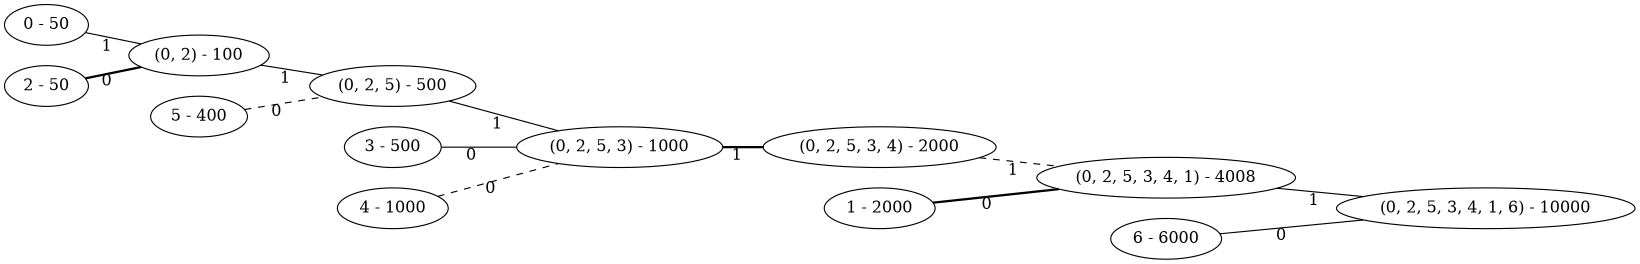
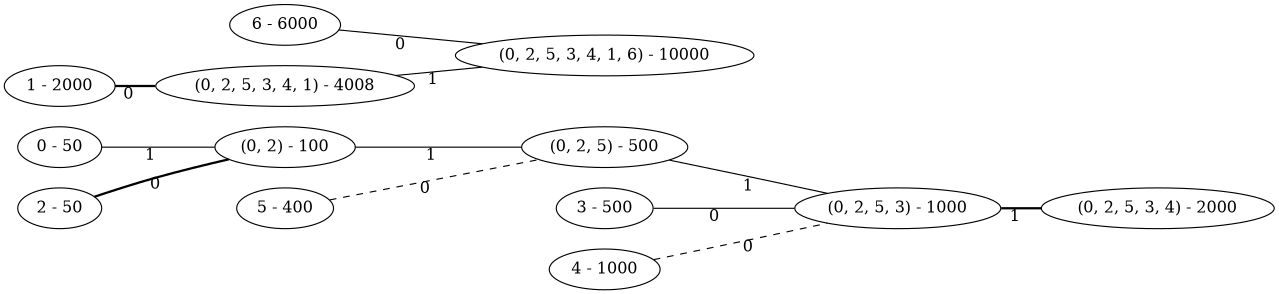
edge "(0, 2, 5, 3, 4) - 2000" -- "(0, 2, 5, 3, 4, 1) - 4008": removed, label "1"
